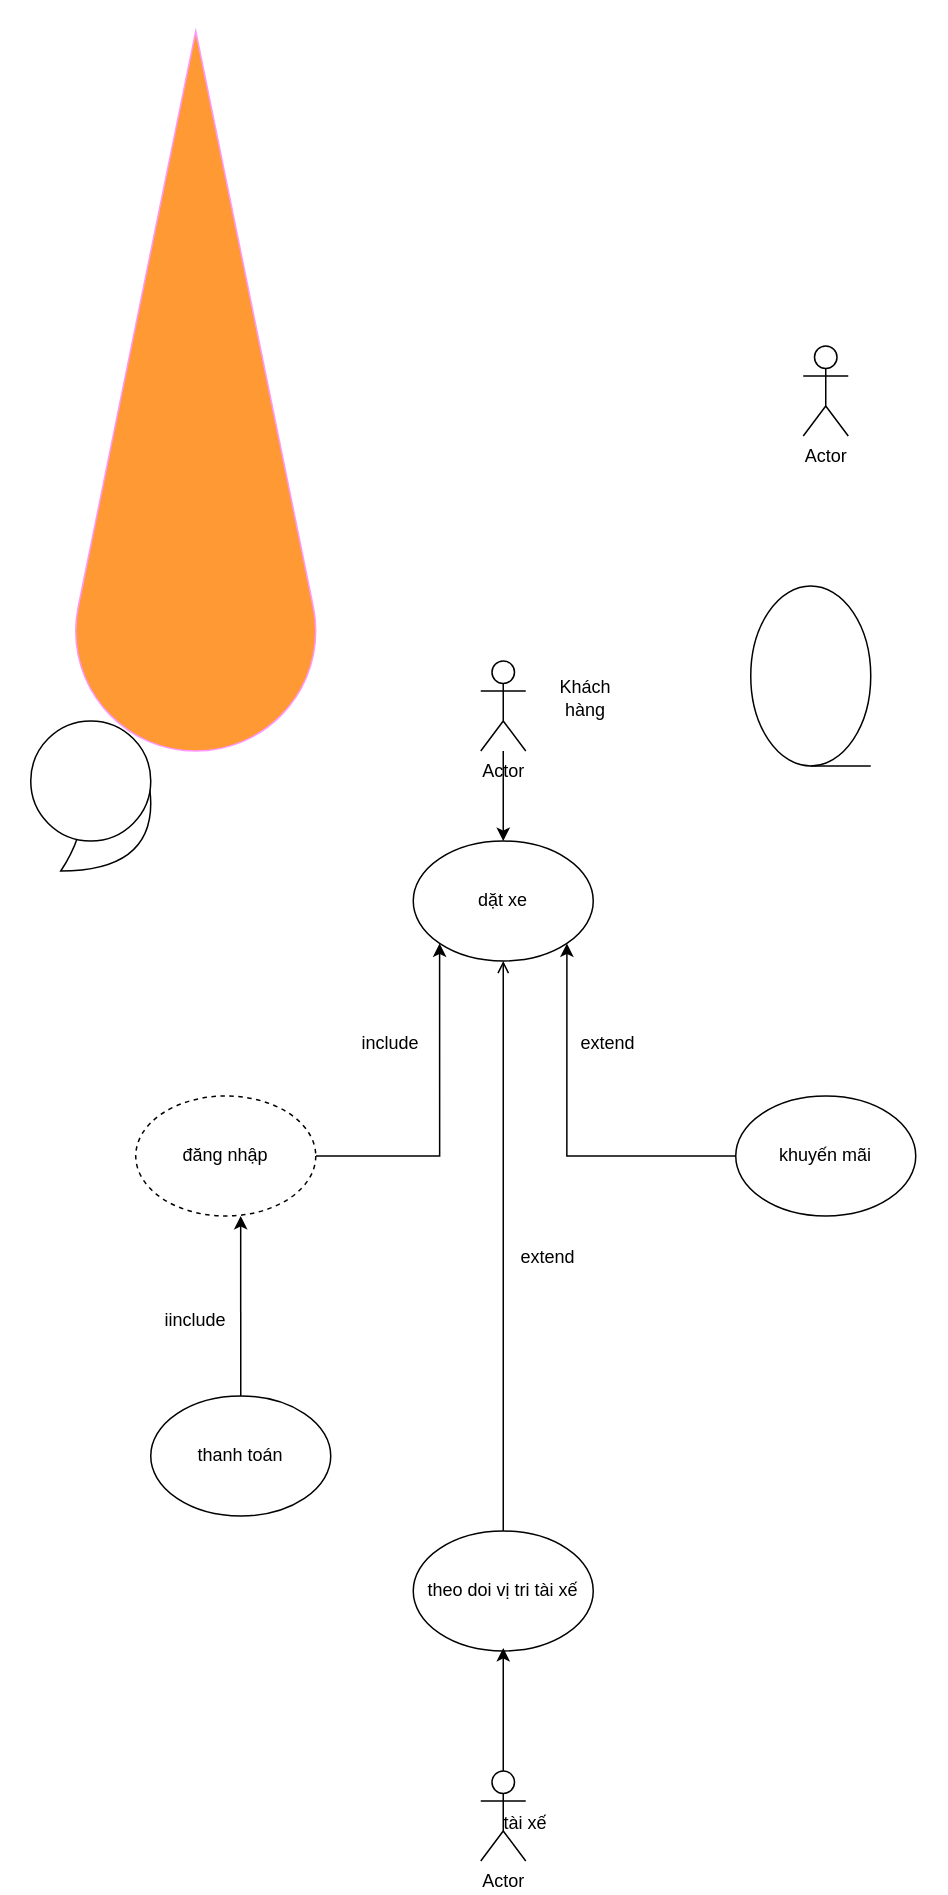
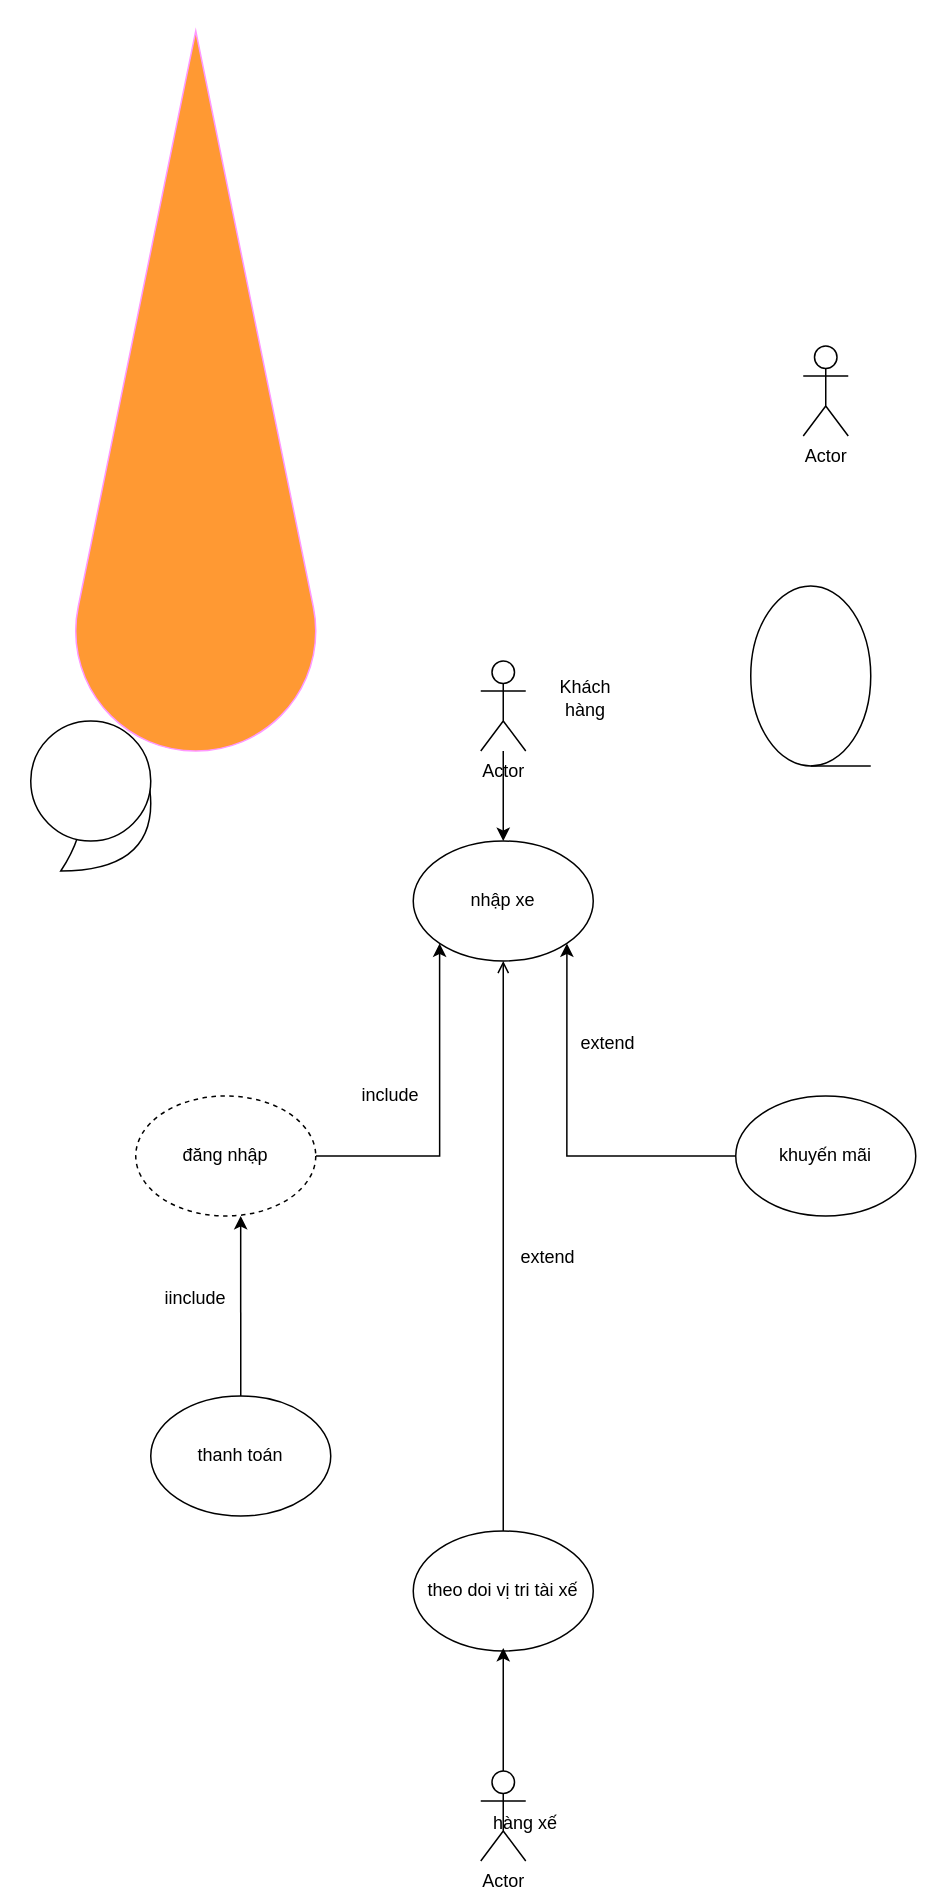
node "dặt xe": label "dặt xe" -> "nhập xe"
node "include": moved (391, 1043) -> (391, 1096)
node "iinclude": moved (196, 1321) -> (196, 1298)
node "tài xế": label "tài xế" -> "hàng xế"
